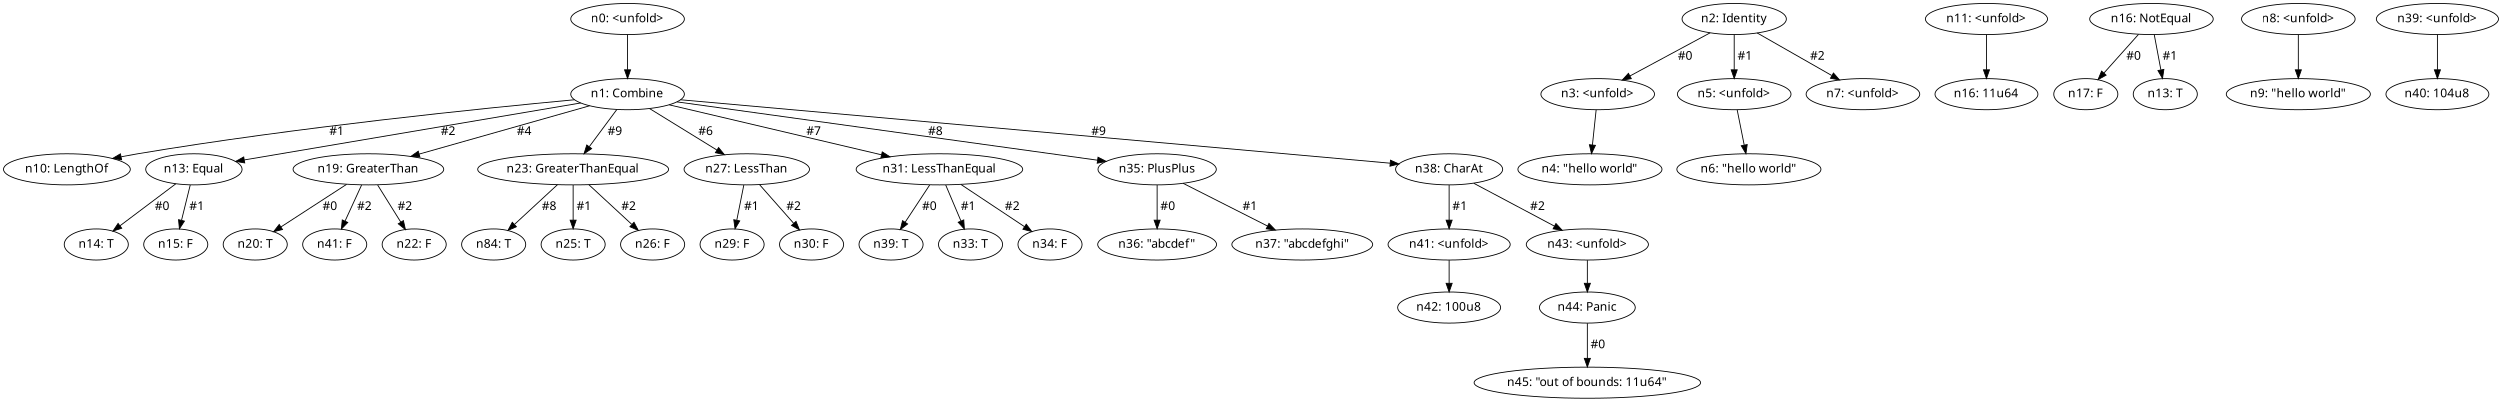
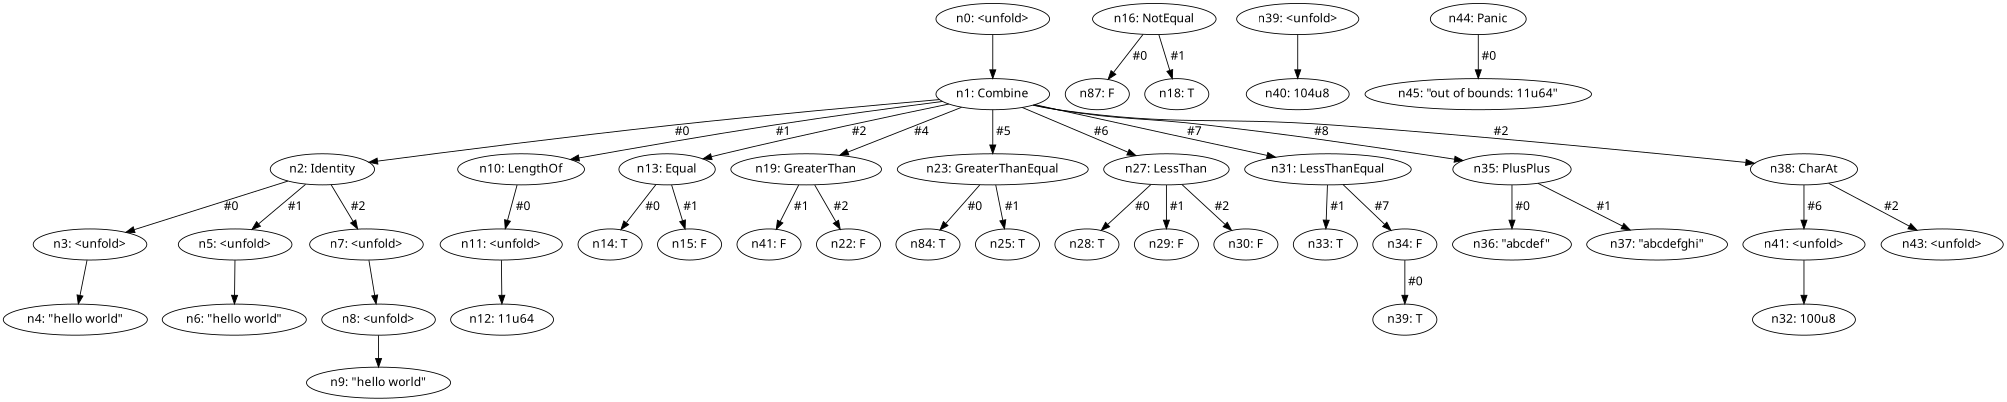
node "n16: 11u64": label "n16: 11u64" -> "n12: 11u64"
node "n17: F": label "n17: F" -> "n87: F"
node "n13: T": label "n13: T" -> "n18: T"
edge "n1: Combine" -> "n2: Identity": added, label "#0"
edge "n1: Combine" -> "n23: GreaterThanEqual": label " #9 " -> " #5 "
edge "n1: Combine" -> "n38: CharAt": label " #9 " -> " #2 "
edge "n10: LengthOf" -> "n11: <unfold>": added, label "#0"
edge "n31: LessThanEqual" -> "n39: T": now "n34: F" -> "n39: T"
edge "n19: GreaterThan" -> "n41: F": label " #2 " -> " #1 "
edge "n23: GreaterThanEqual" -> "n84: T": label " #8 " -> " #0 "
edge "n31: LessThanEqual" -> "n34: F": label " #2 " -> " #7 "
edge "n38: CharAt" -> "n41: <unfold>": label " #1 " -> " #6 "
node "n20: T": removed
node "n26: F": removed
node "n28: T": added
edge "n43: <unfold>" -> "n44: Panic": removed
edge "n7: <unfold>" -> "n8: <unfold>": added
node "n42: 100u8": label "n42: 100u8" -> "n32: 100u8"
